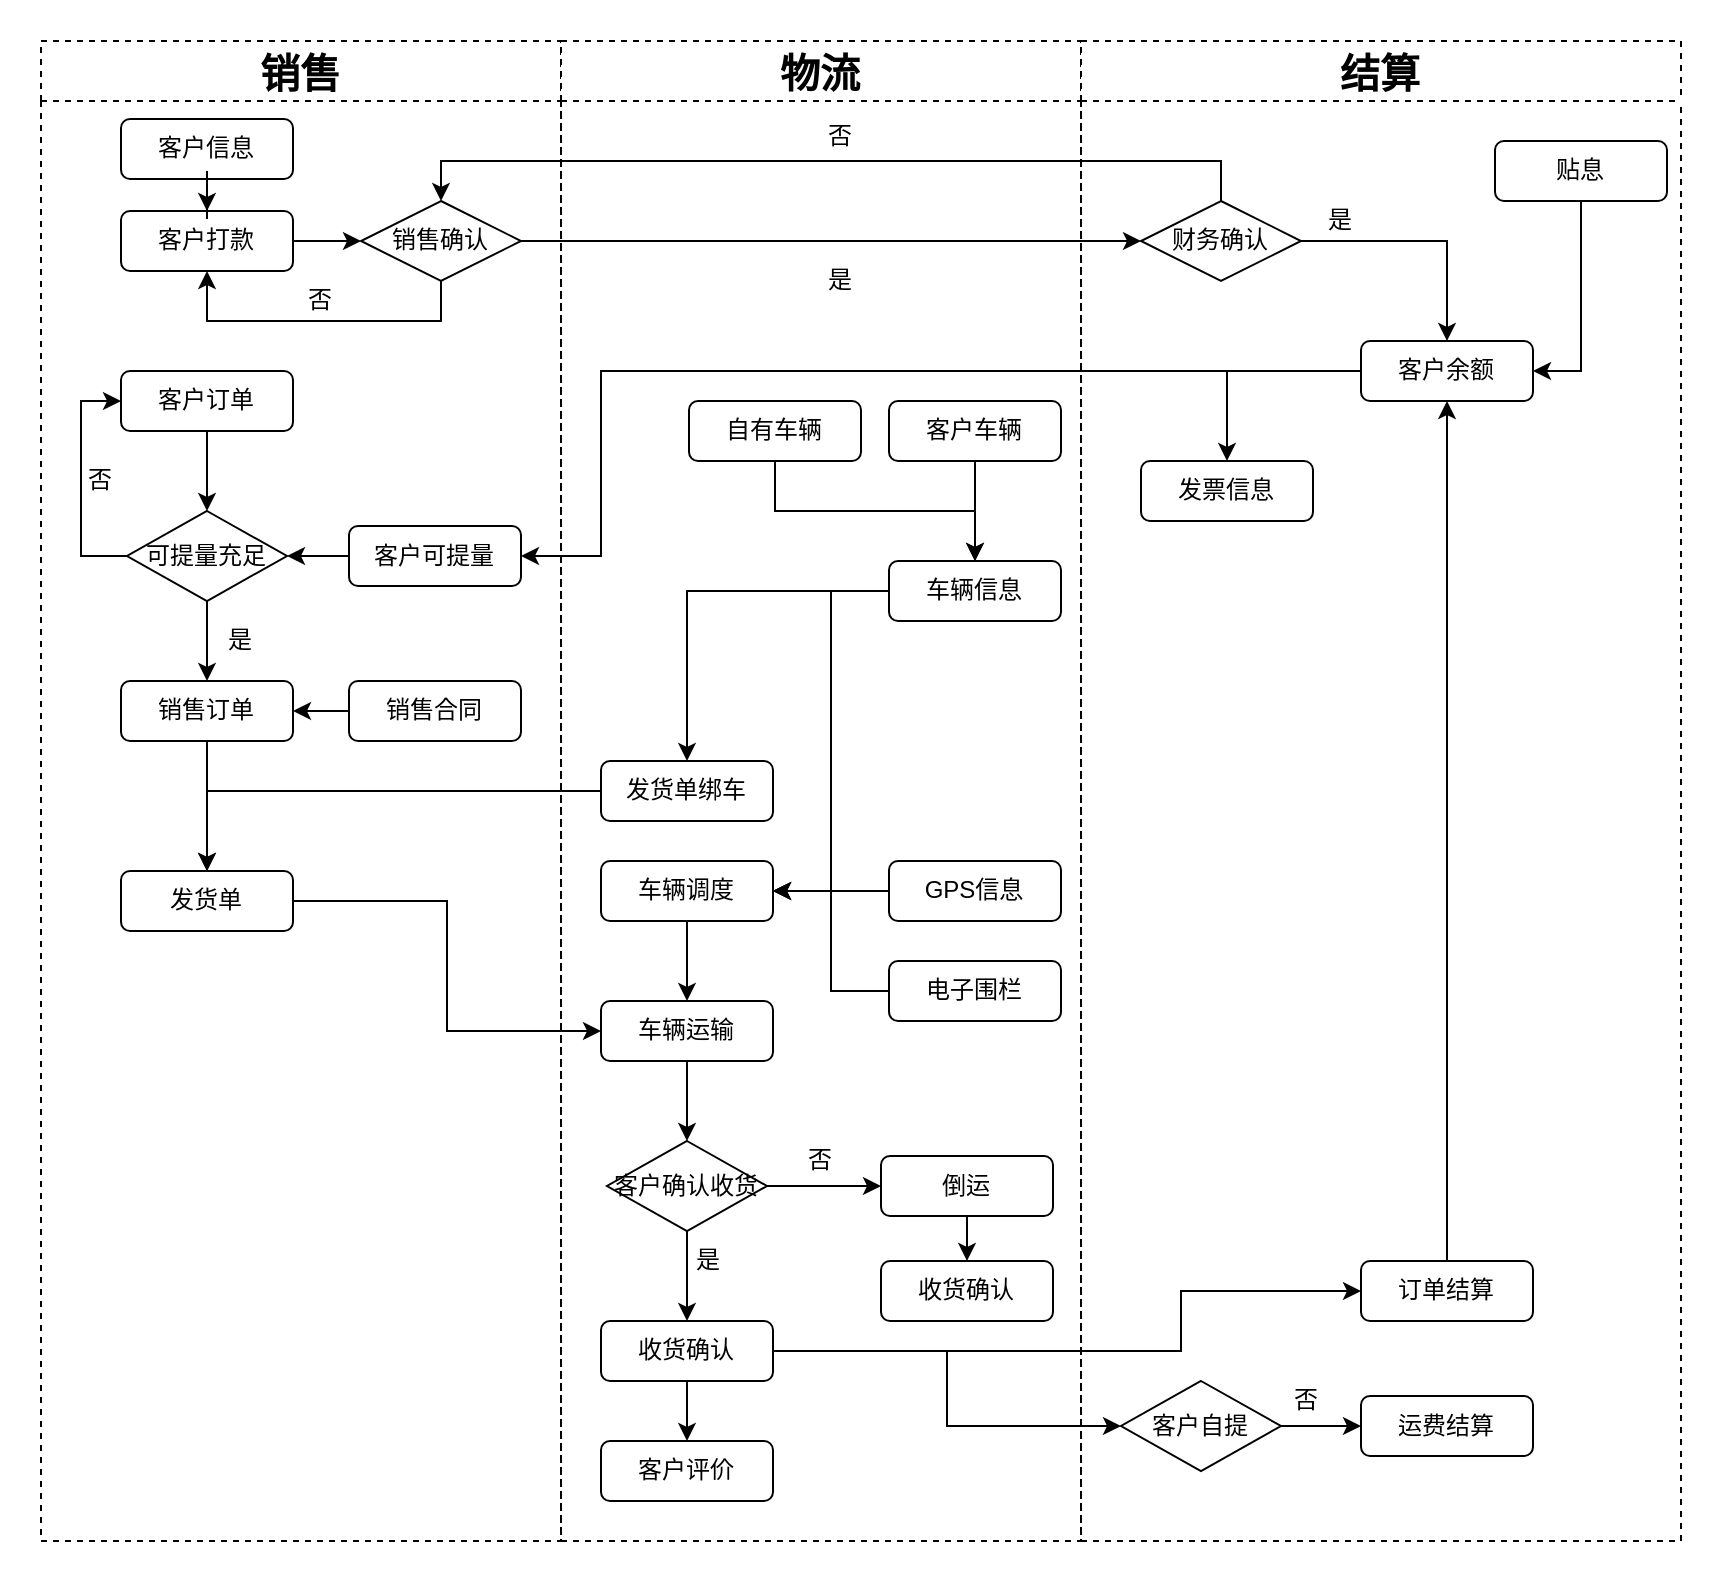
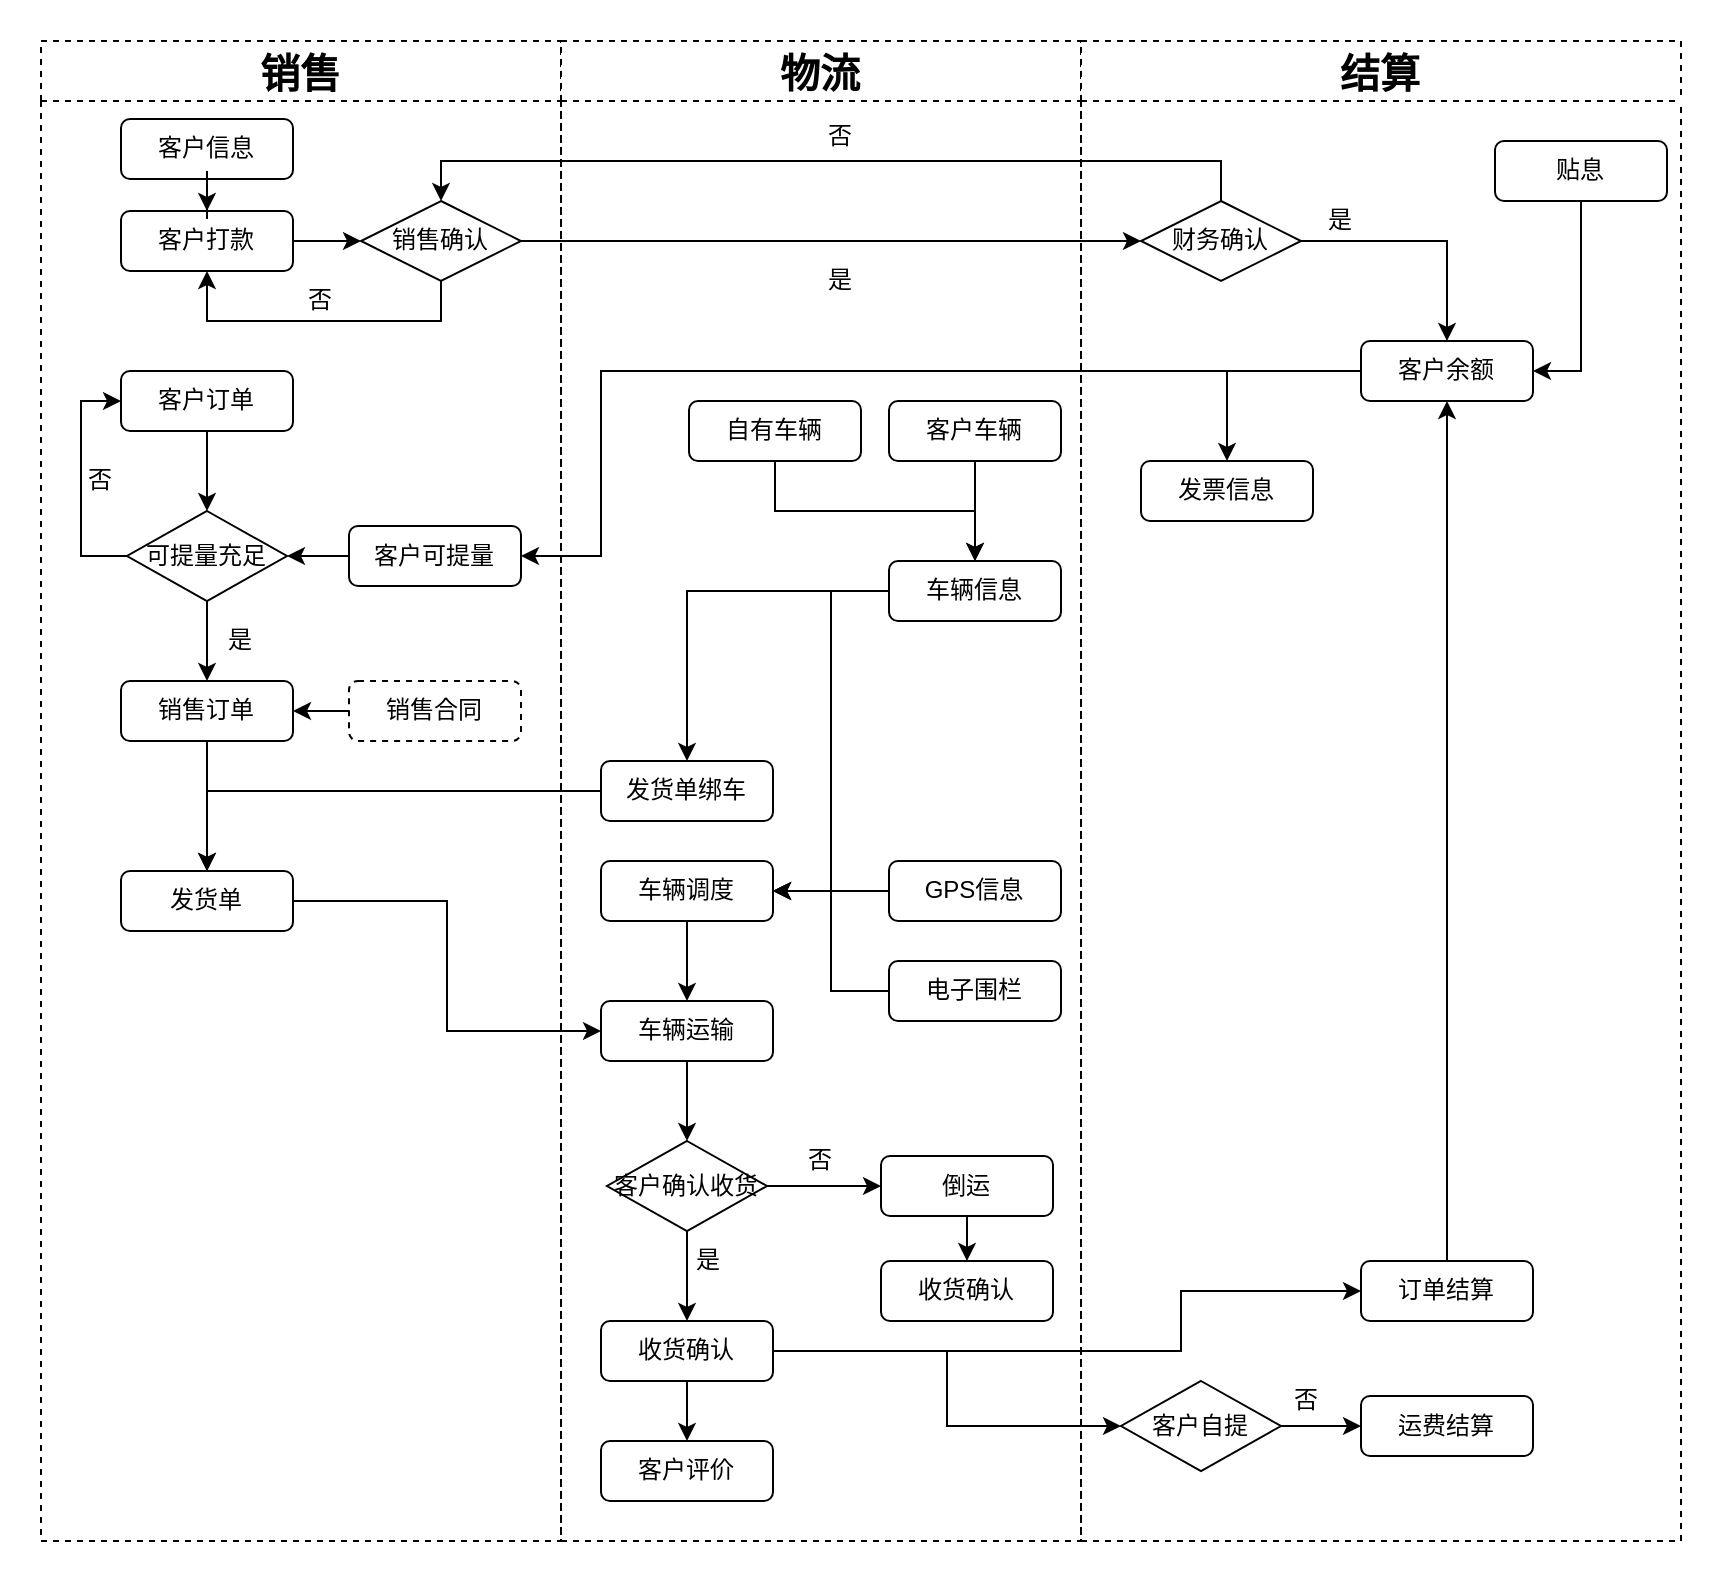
node "销售合同": style solid -> dashed
